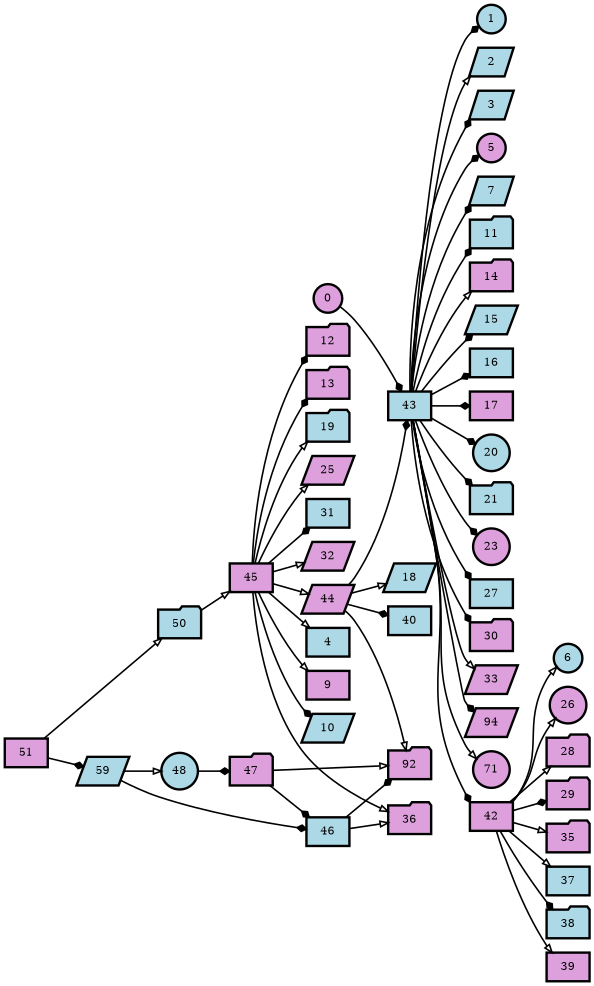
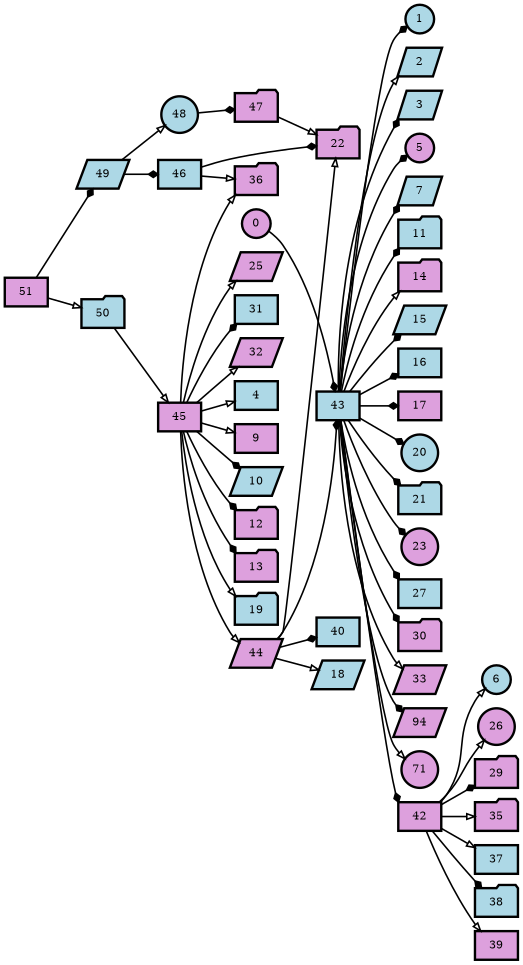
node "28": removed
node "92": label "92" -> "22"
node "59": label "59" -> "49"
edge "47" -> "46": removed
